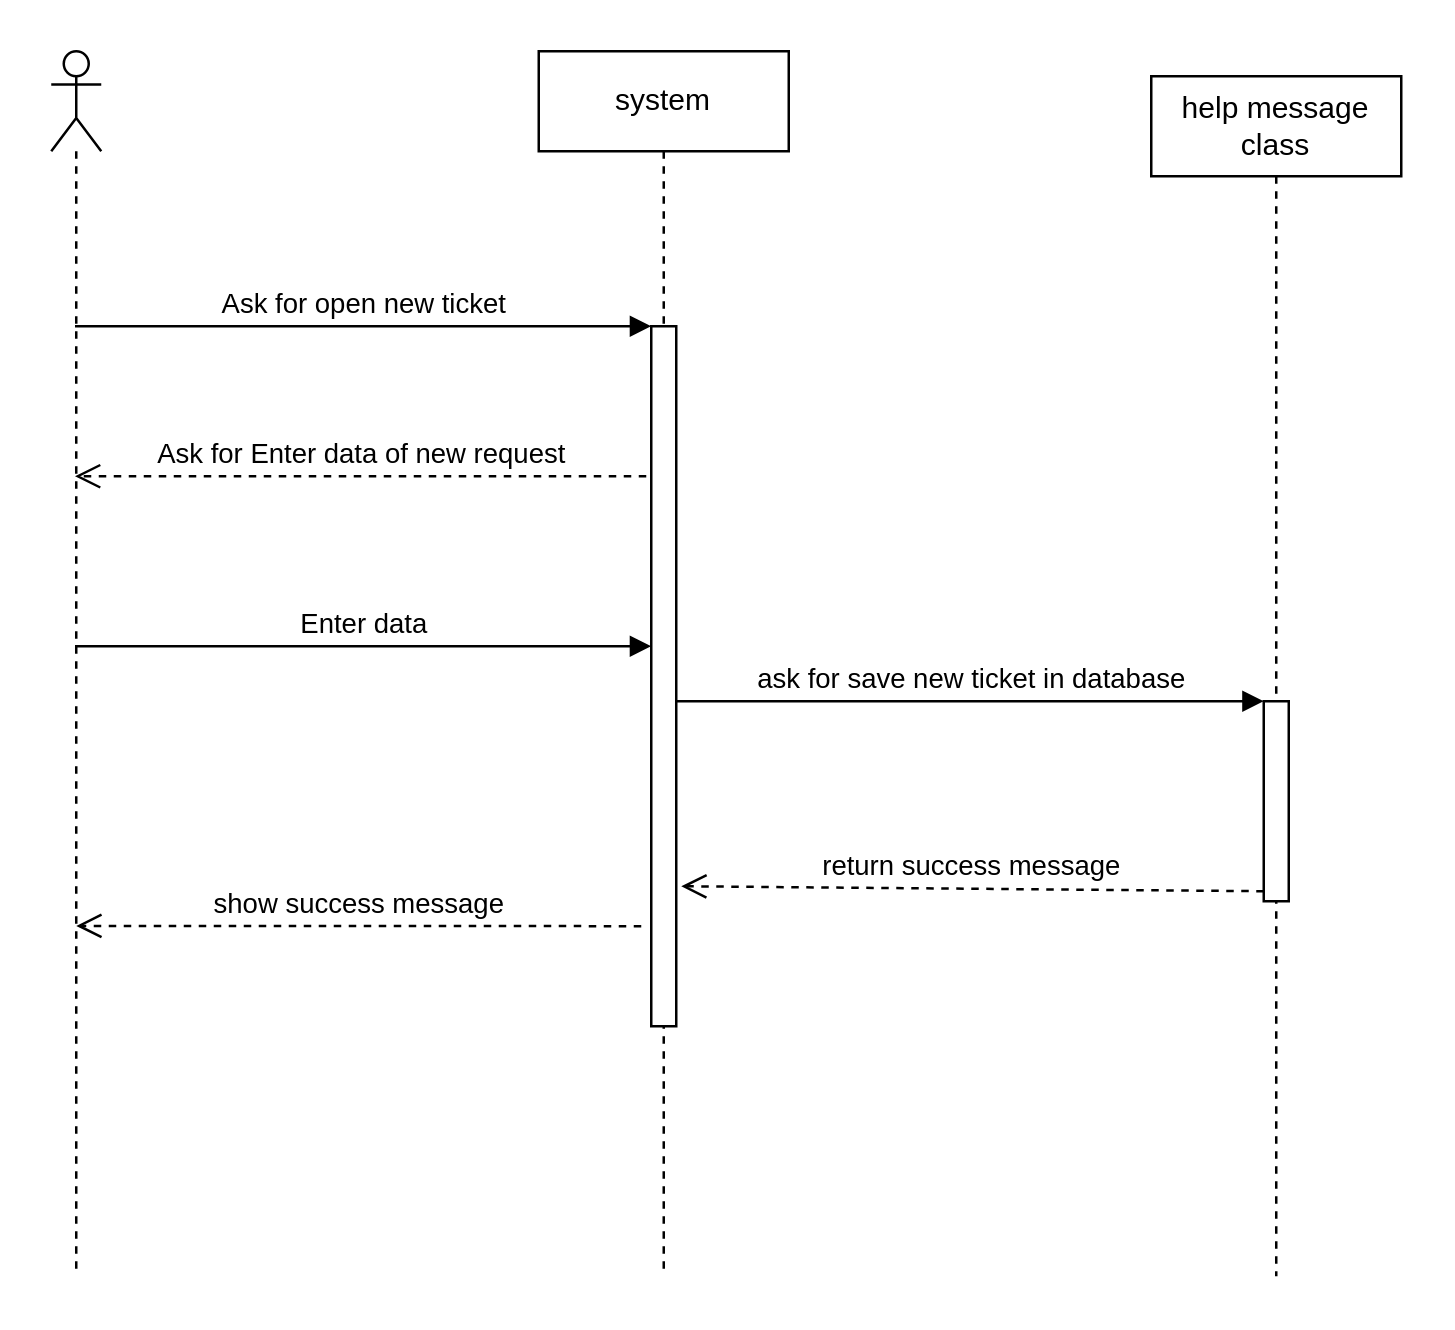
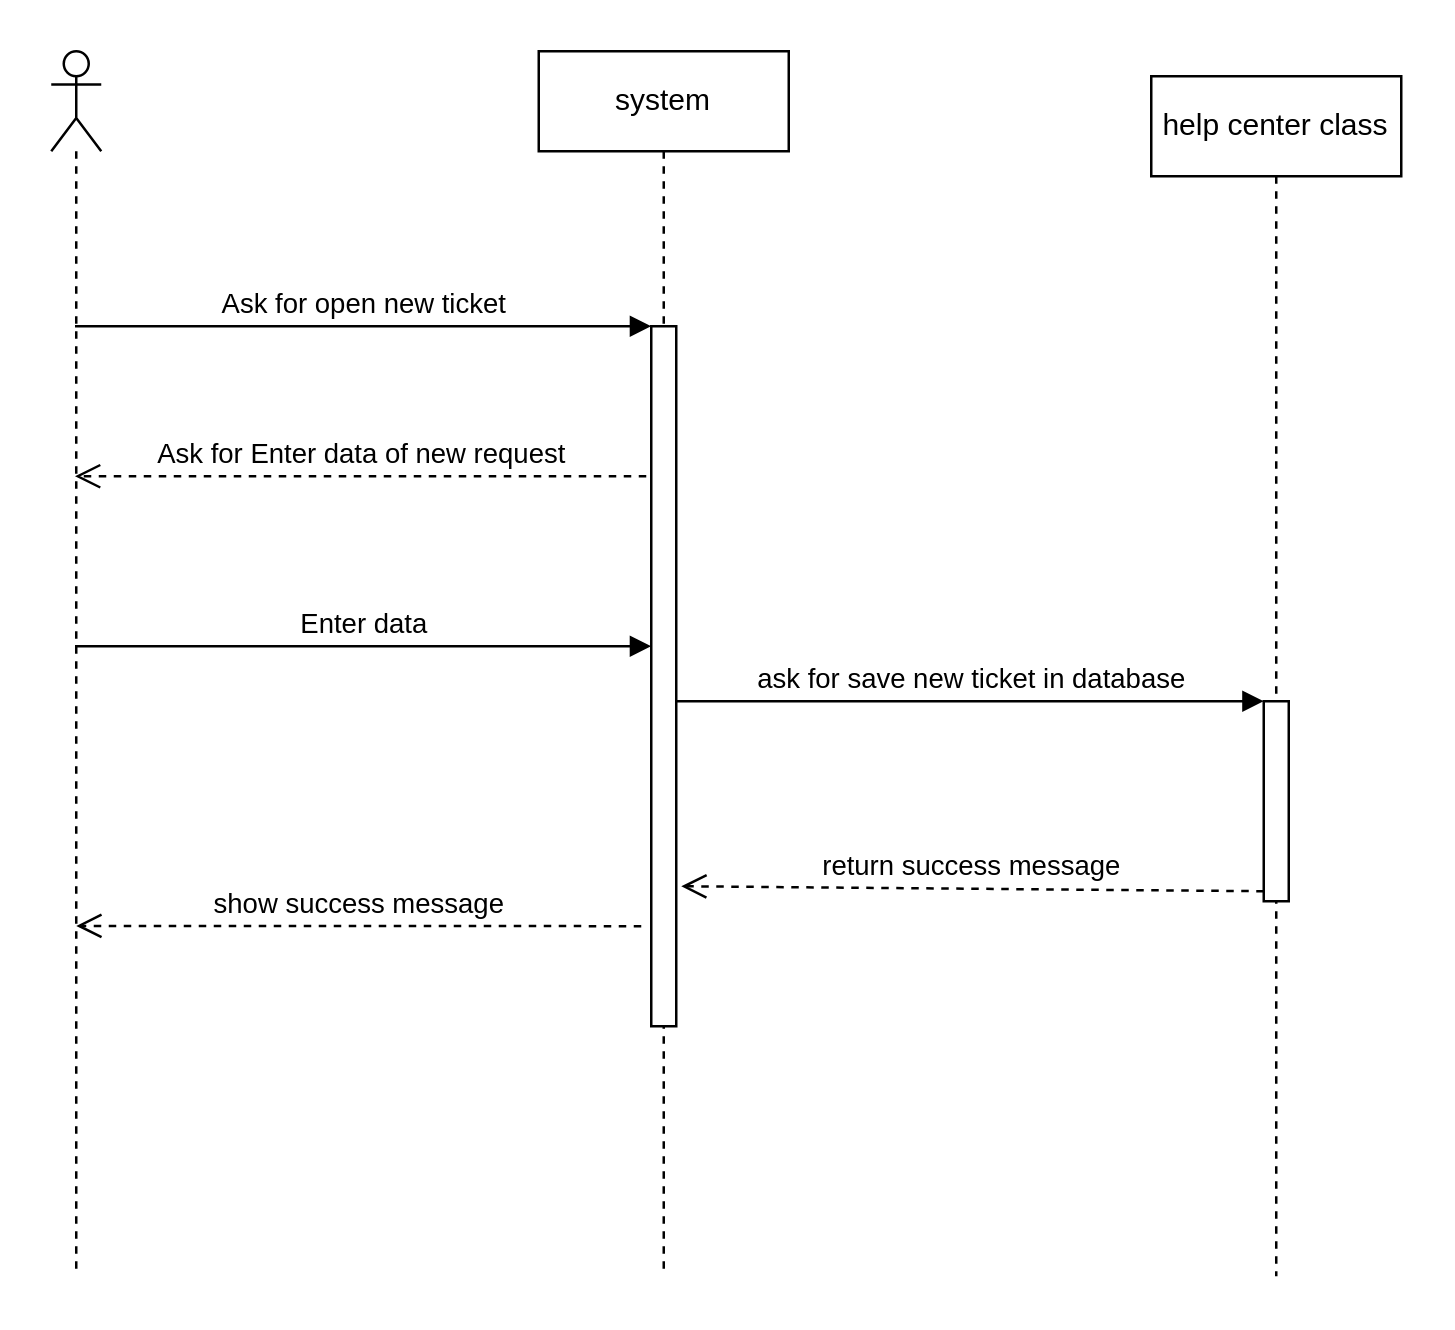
node "help message class": label "help message class" -> "help center class"
